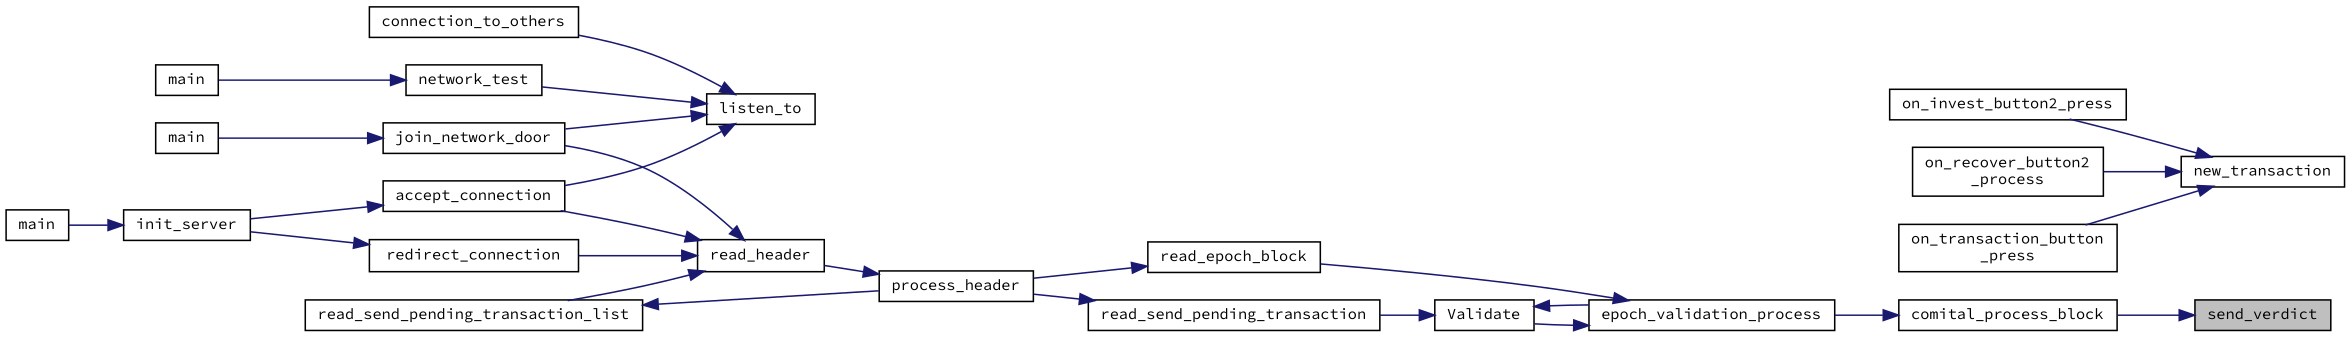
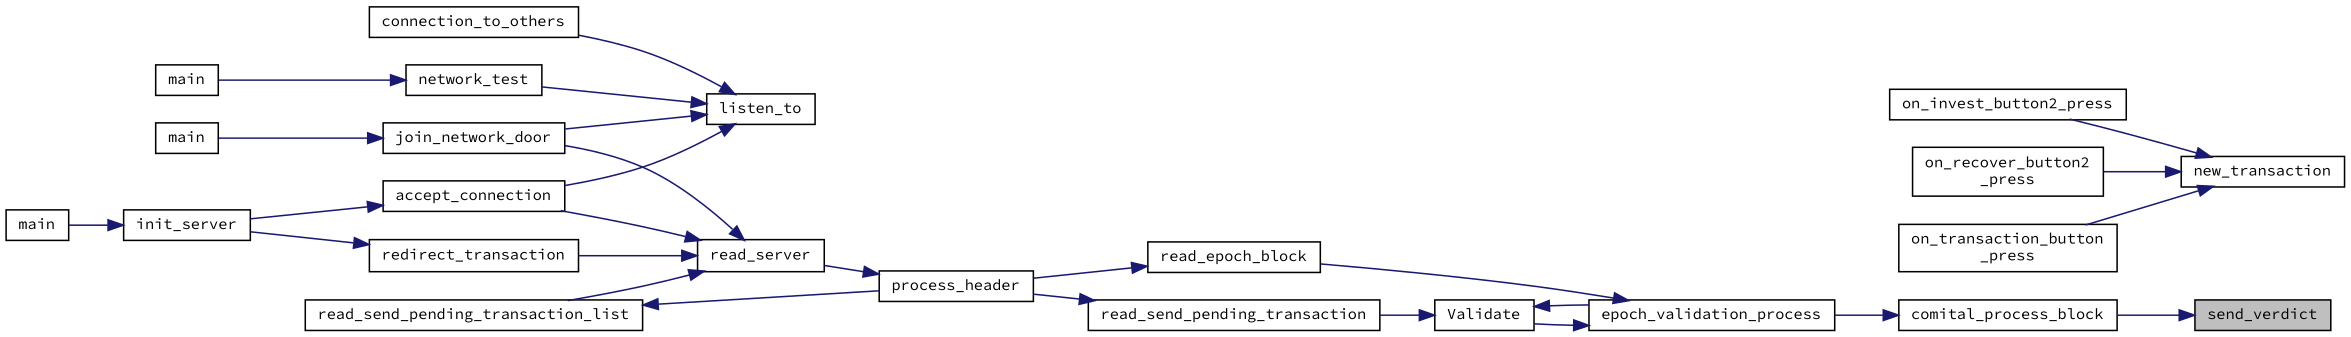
node "on_recover_button2 _process": label "on_recover_button2 _process" -> "on_recover_button2 _press"
node "redirect_connection": label "redirect_connection" -> "redirect_transaction"
node "read_header": label "read_header" -> "read_server"
